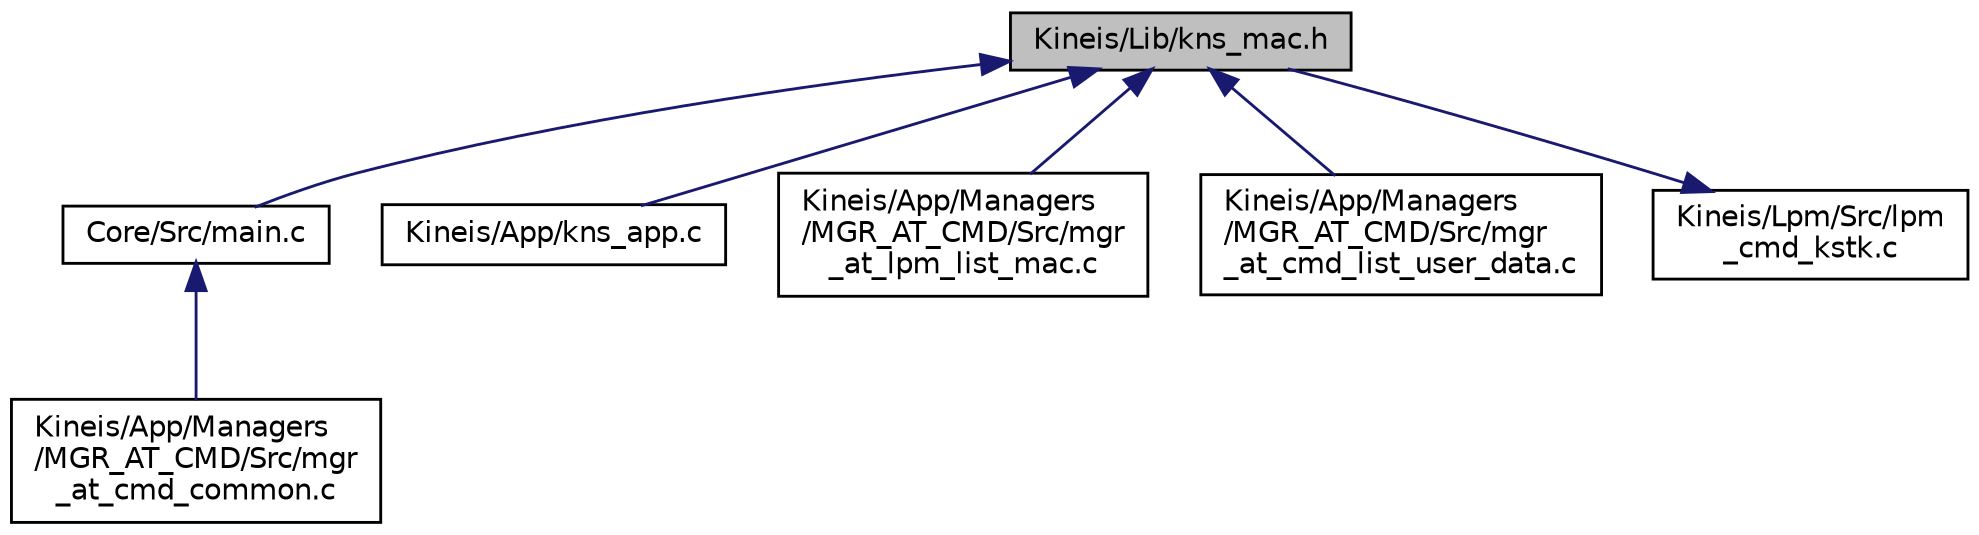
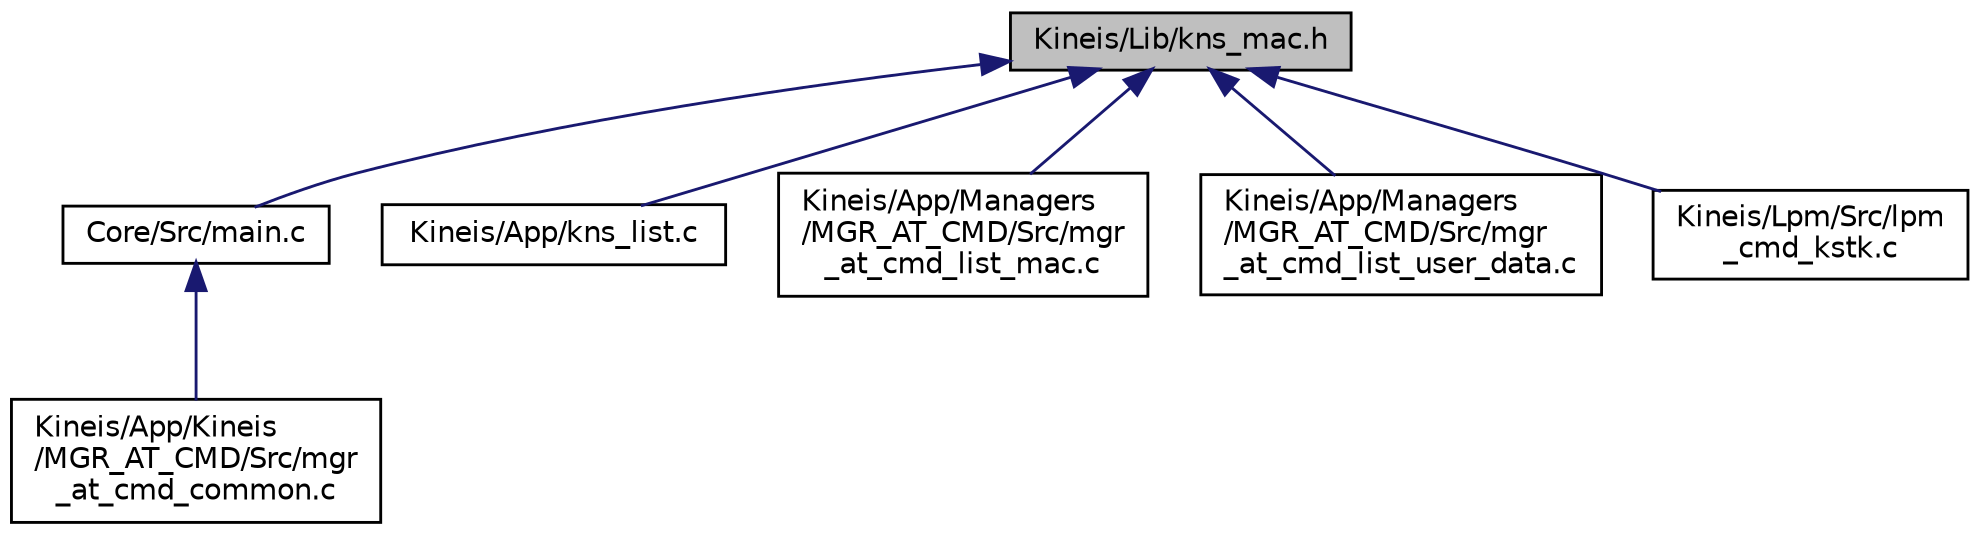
edge "Kineis/Lib/kns_mac.h" -> "Kineis/Lpm/Src/lpm _cmd_kstk.c": reversed
node "Kineis/App/kns_app.c": label "Kineis/App/kns_app.c" -> "Kineis/App/kns_list.c"
node "Kineis/App/Managers /MGR_AT_CMD/Src/mgr _at_lpm_list_mac.c": label "Kineis/App/Managers /MGR_AT_CMD/Src/mgr _at_lpm_list_mac.c" -> "Kineis/App/Managers /MGR_AT_CMD/Src/mgr _at_cmd_list_mac.c"
node "Kineis/App/Managers /MGR_AT_CMD/Src/mgr _at_cmd_common.c": label "Kineis/App/Managers /MGR_AT_CMD/Src/mgr _at_cmd_common.c" -> "Kineis/App/Kineis /MGR_AT_CMD/Src/mgr _at_cmd_common.c"
